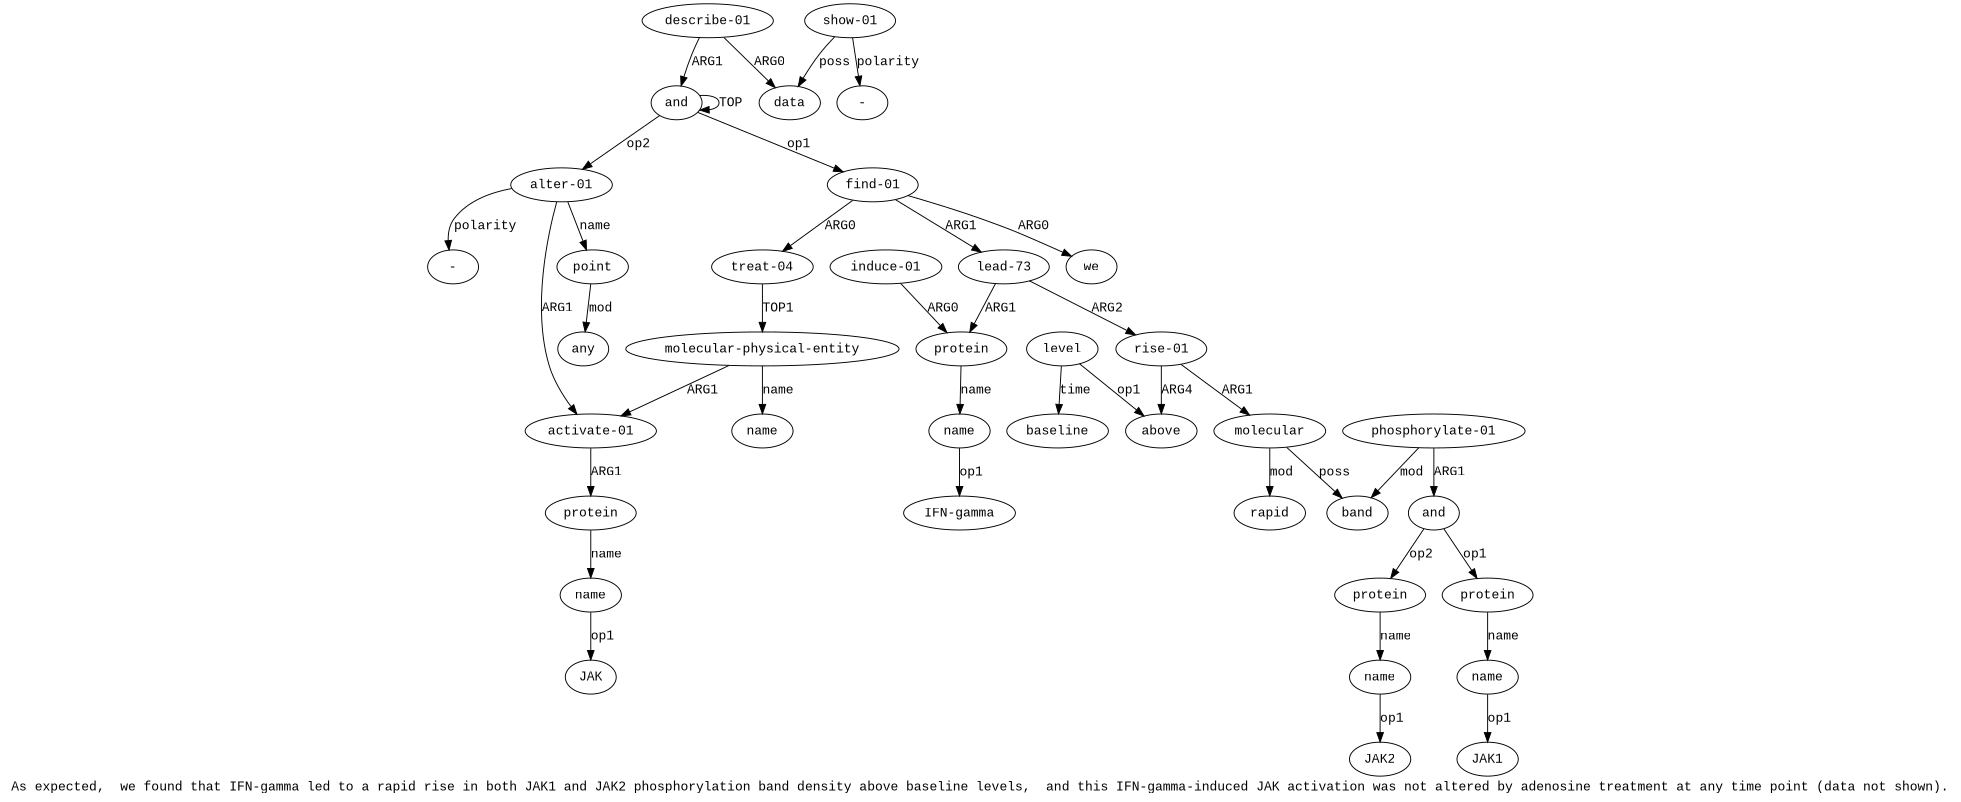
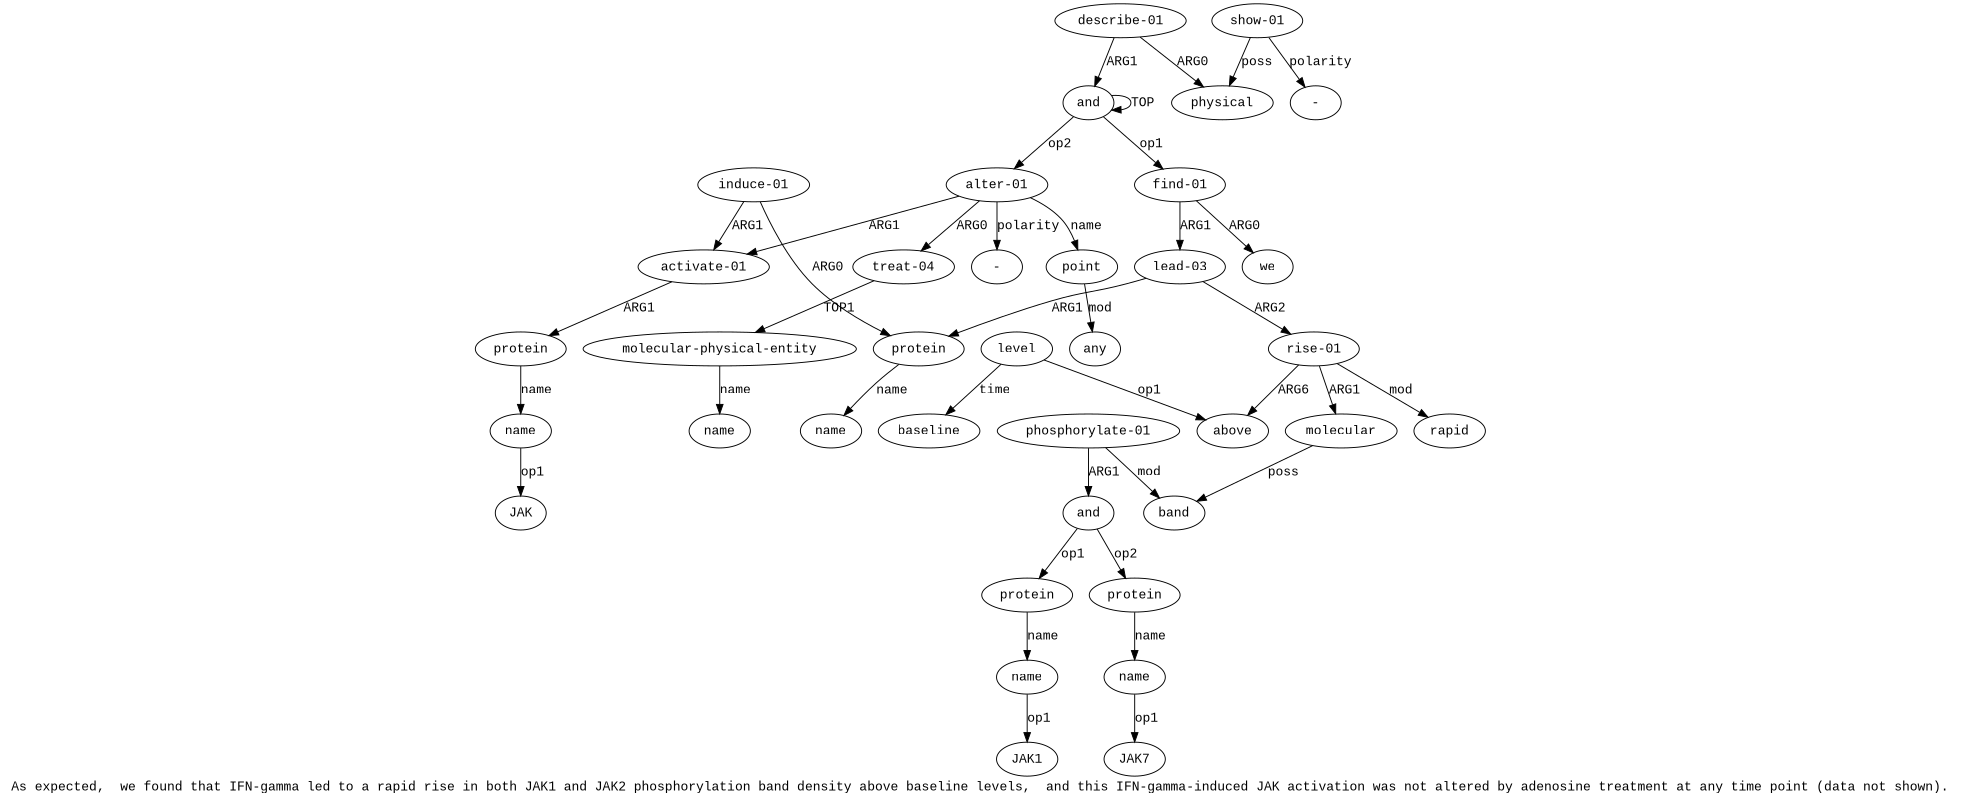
node "data": label "data" -> "physical"
edge "find-01" -> "treat-04": now "alter-01" -> "treat-04"
node "lead-73": label "lead-73" -> "lead-03"
edge "molecular-physical-entity" -> "activate-01": now "induce-01" -> "activate-01"
edge "rise-01" -> "above": label "ARG4" -> "ARG6"
edge "molecular" -> "rapid": now "rise-01" -> "rapid"
node "IFN-gamma": removed
node "JAK2": label "JAK2" -> "JAK7"
